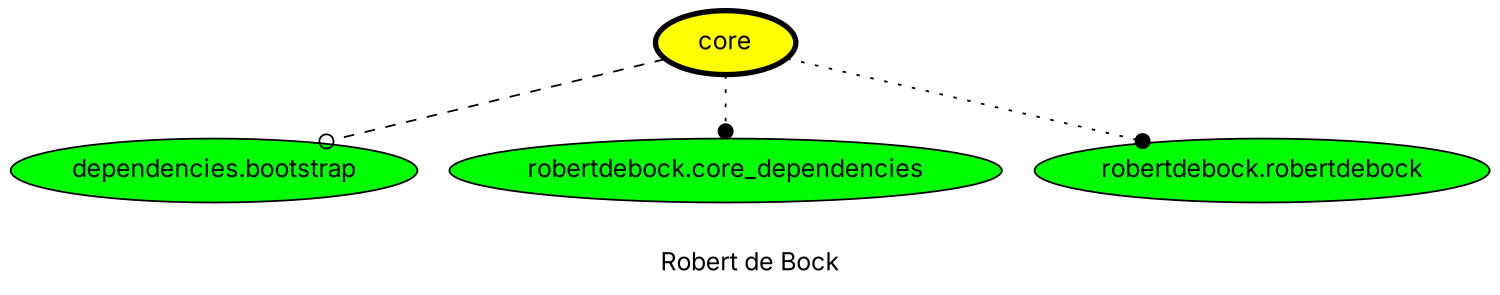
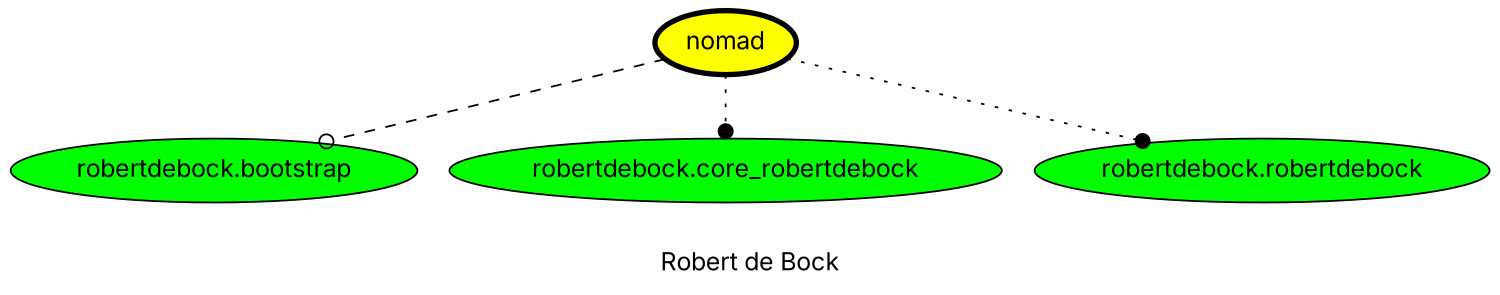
node "core": label "core" -> "nomad"
node "dependencies.bootstrap": label "dependencies.bootstrap" -> "robertdebock.bootstrap"
node "robertdebock.core_dependencies": label "robertdebock.core_dependencies" -> "robertdebock.core_robertdebock"
